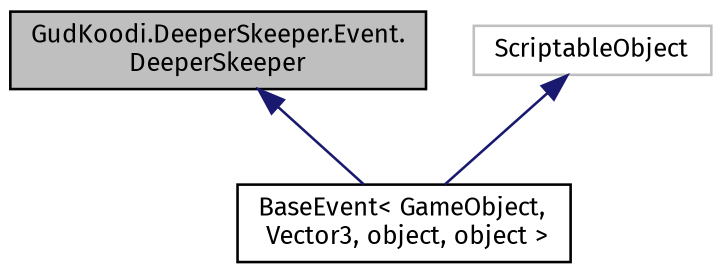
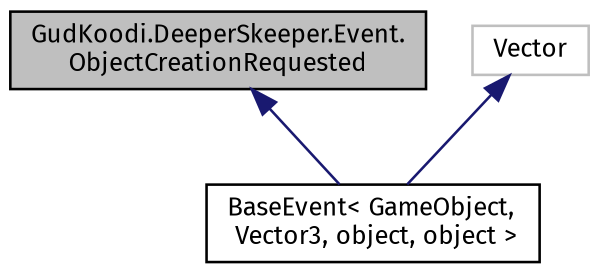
node "GudKoodi.DeeperSkeeper.Event. DeeperSkeeper": label "GudKoodi.DeeperSkeeper.Event. DeeperSkeeper" -> "GudKoodi.DeeperSkeeper.Event. ObjectCreationRequested"
node "ScriptableObject": label "ScriptableObject" -> "Vector"
